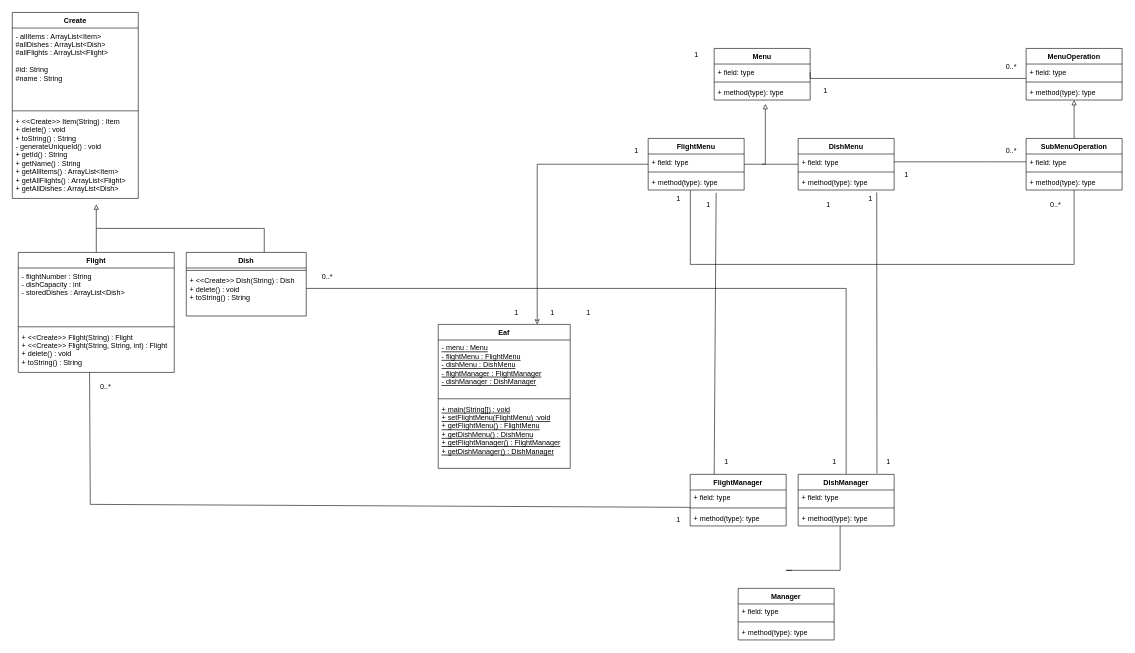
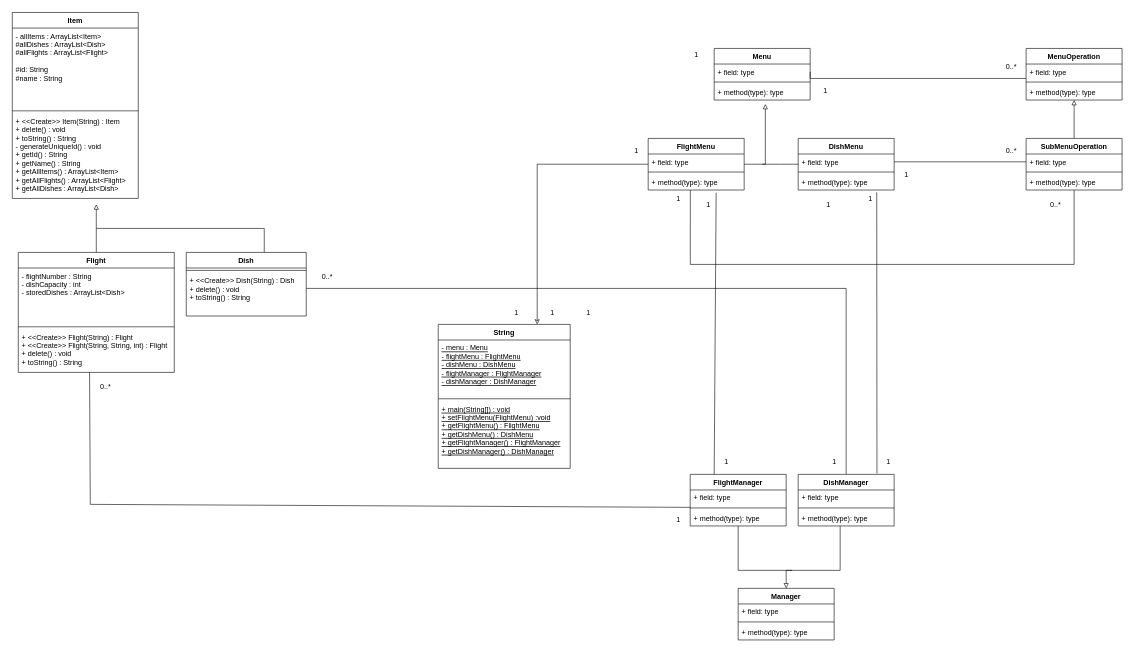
node "Create": label "Create" -> "Item"
node "Eaf": label "Eaf" -> "String"
edge "FlightManager" -> "Manager": added
